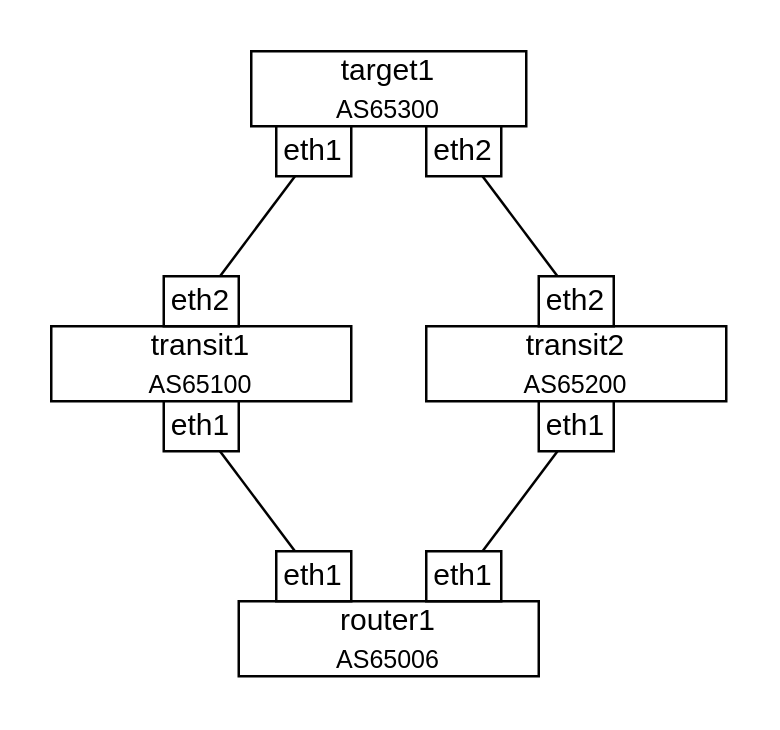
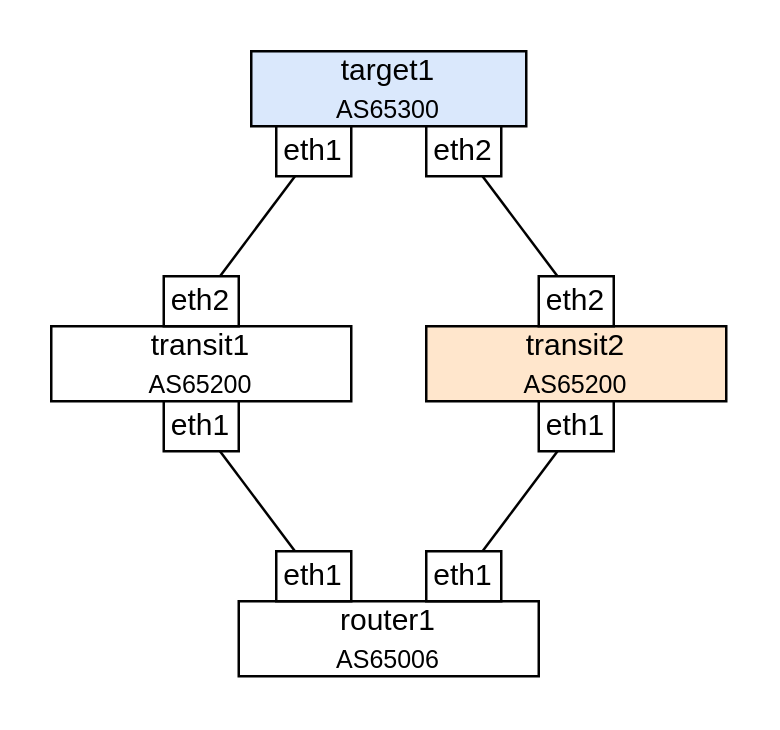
node "target1 AS65300": fillcolor #ffffff -> #dae8fc
node "transit1 AS65100": label "transit1 AS65100" -> "transit1 AS65200"
node "transit2 AS65200": fillcolor #ffffff -> #ffe6cc
